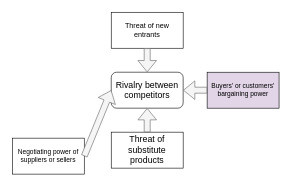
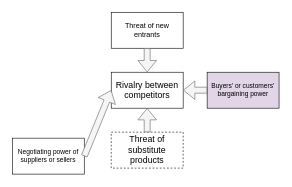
node "Rivalry between competitors": shape rounded rectangle -> rectangle
node "Threat of substitute products": style solid -> dashed
